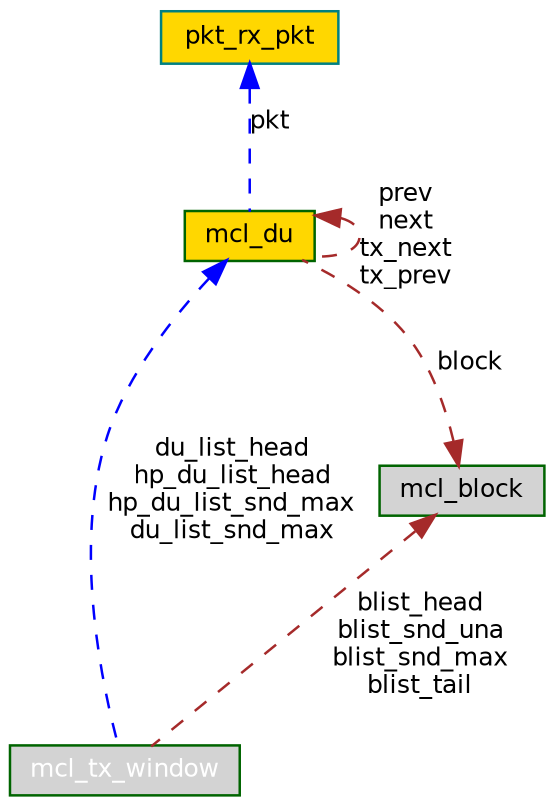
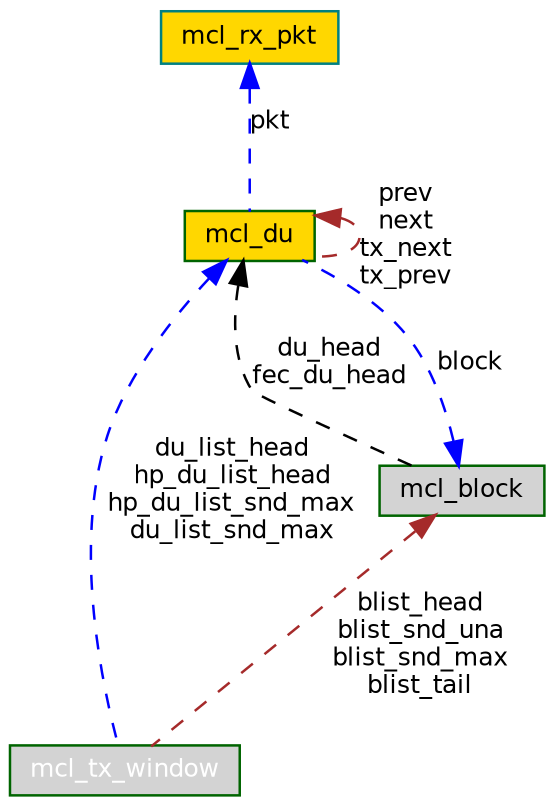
node "pkt_rx_pkt": label "pkt_rx_pkt" -> "mcl_rx_pkt"
edge "mcl_du" -> "mcl_block": color brown -> blue
edge "mcl_block" -> "mcl_du": added, label "du_head fec_du_head"
